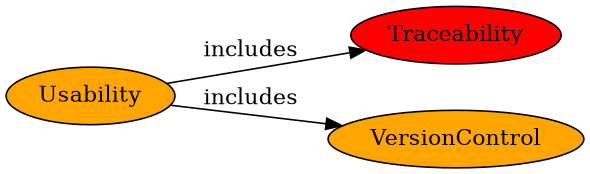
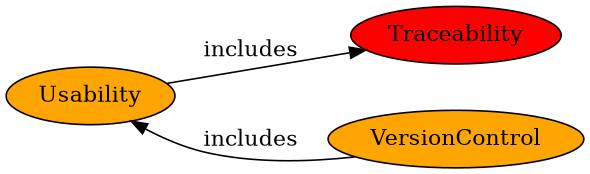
edge "Usability" -> "VersionControl": reversed
